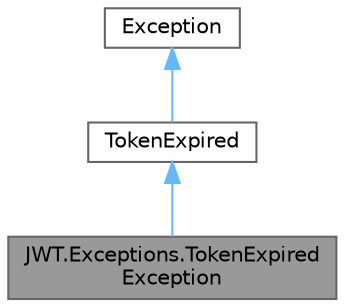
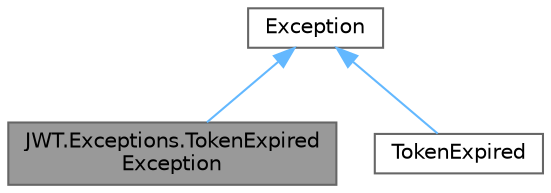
edge "JWT.Exceptions.TokenExpired Exception" -> "TokenExpired": now "JWT.Exceptions.TokenExpired Exception" -> "Exception"
